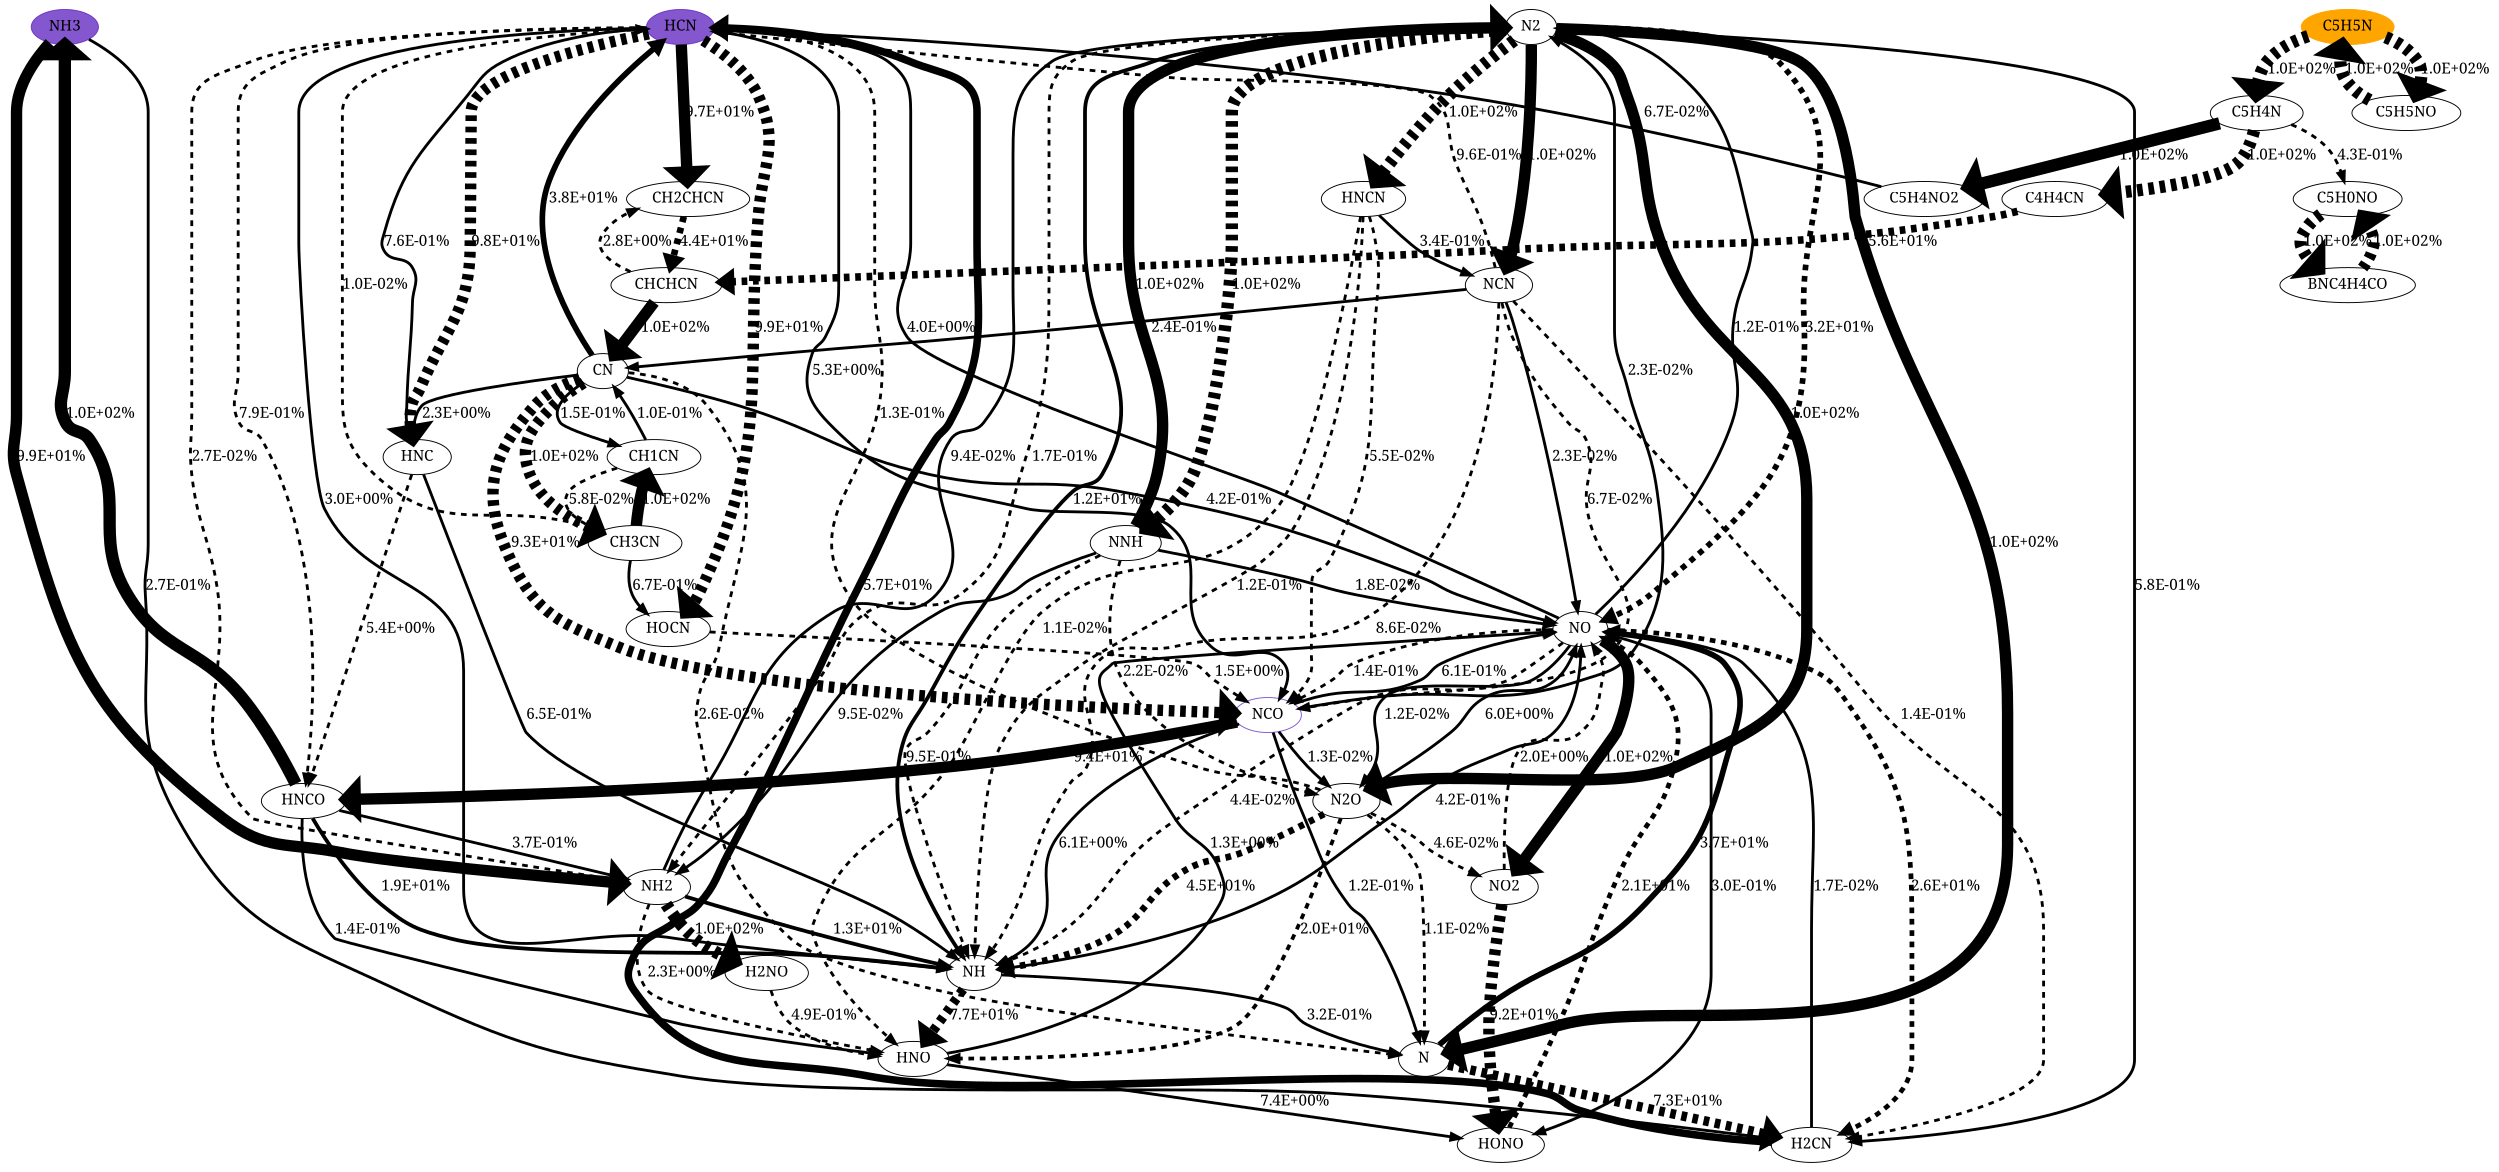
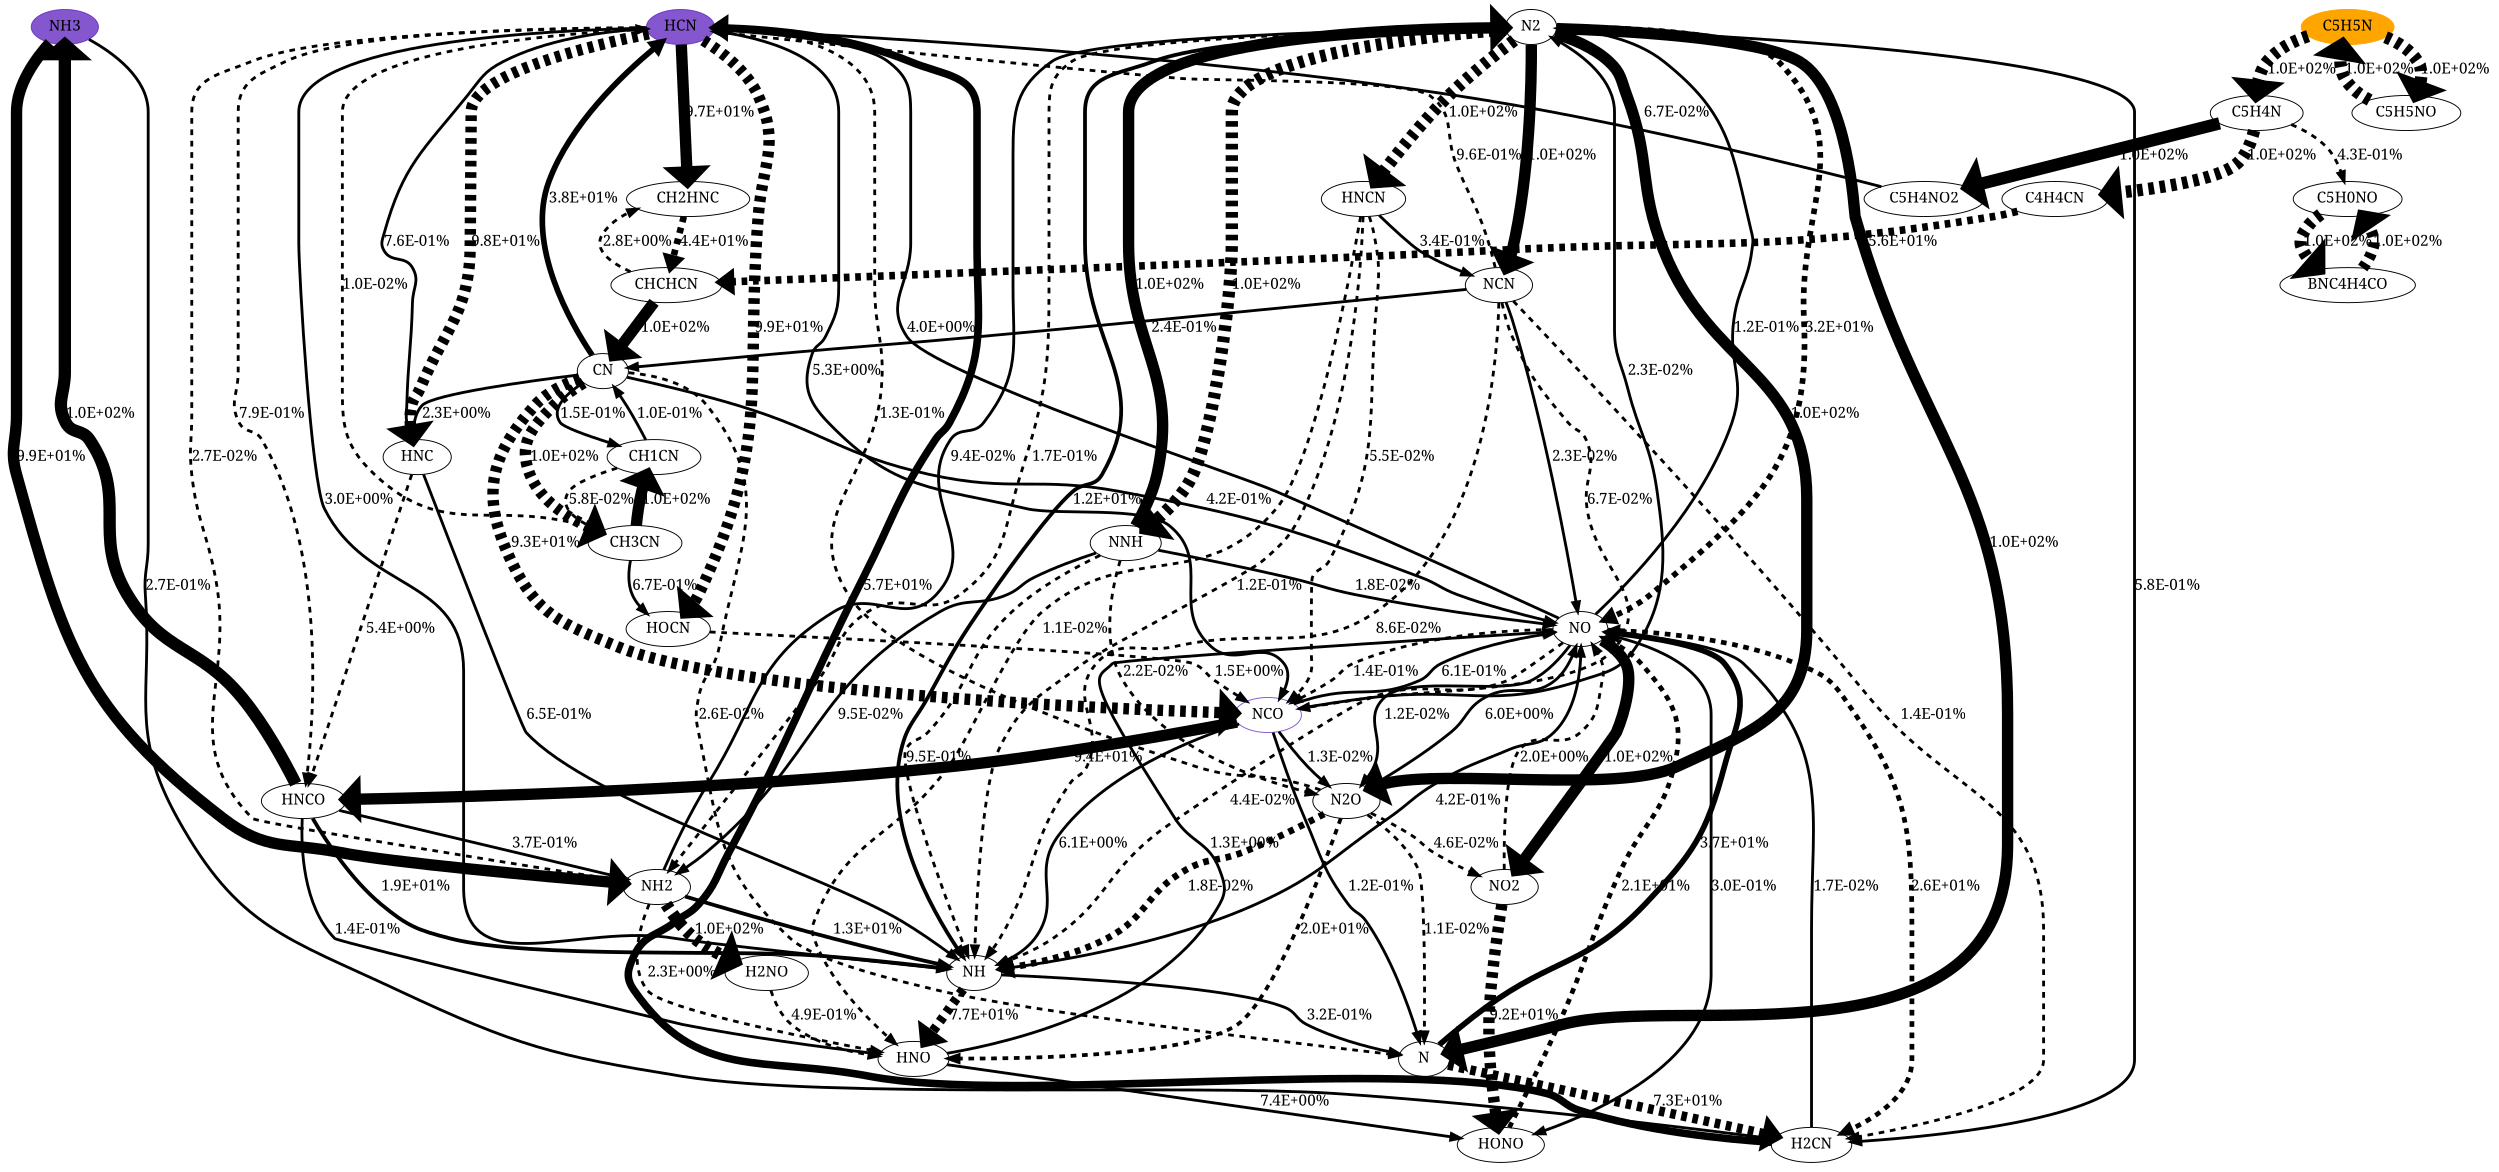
node "CH2CHCN": label "CH2CHCN" -> "CH2HNC"
edge "N2O" -> "NH": label "4.5E+01%" -> "1.8E-02%"
